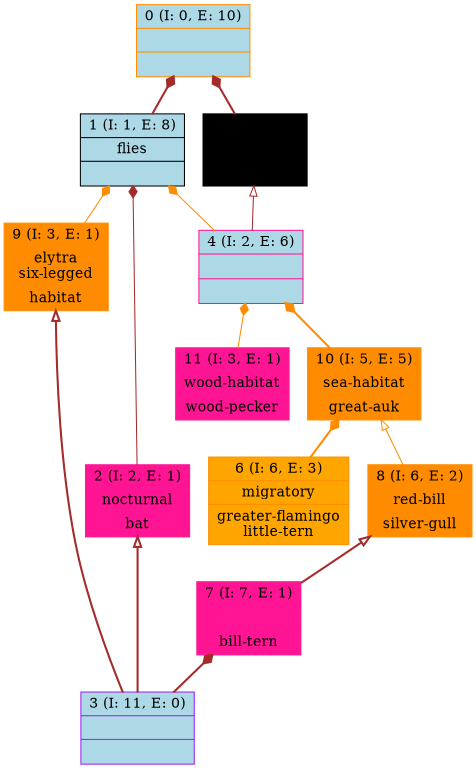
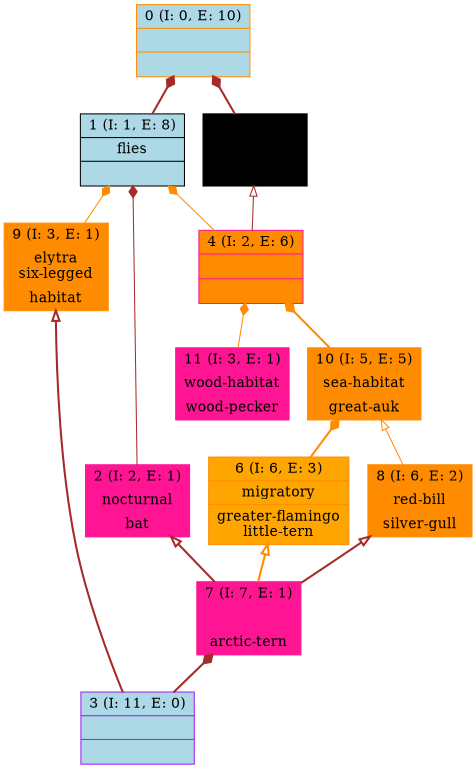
node "4 (I: 2, E: 6)": fillcolor lightblue -> darkorange
edge "7 (I: 7, E: 1)" -> "6 (I: 6, E: 3)": added
edge "3 (I: 11, E: 0)" -> "2 (I: 2, E: 1)": now "7 (I: 7, E: 1)" -> "2 (I: 2, E: 1)"
node "7 (I: 7, E: 1)": text "bill-tern" -> "arctic-tern"
